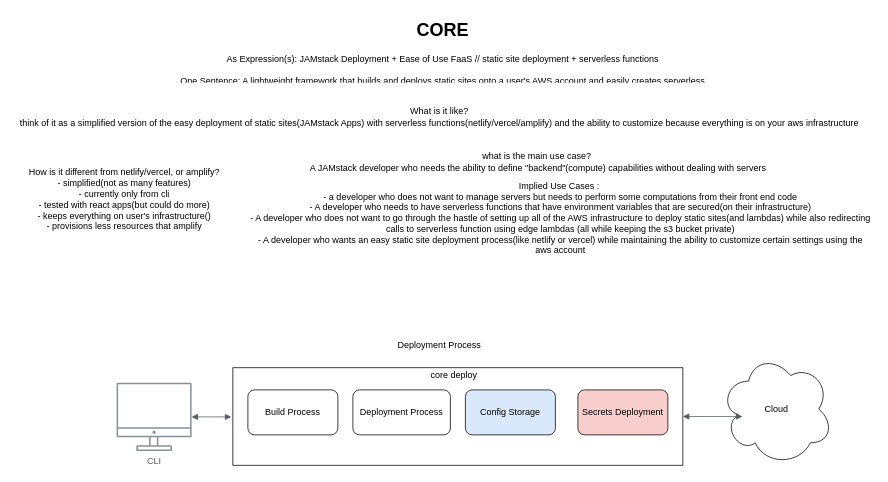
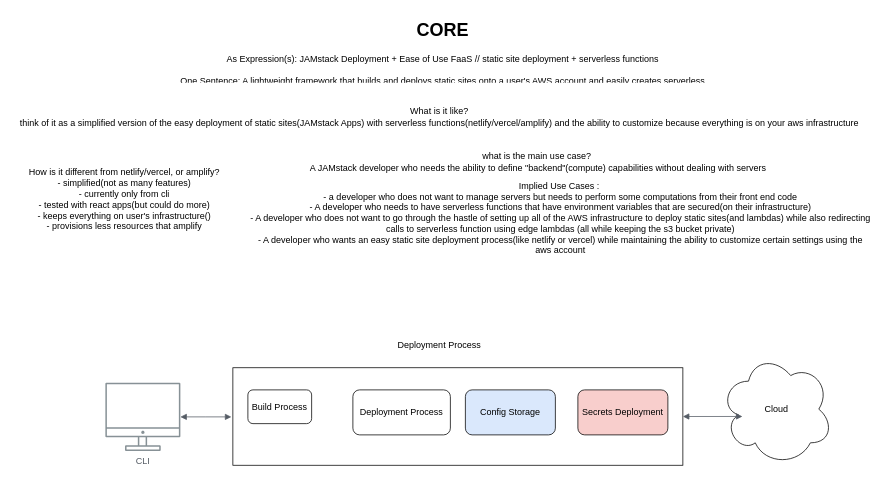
node "core deploy": removed
node "Build Process": size 90x45 -> 64x34
node "CLI": moved (154, 417) -> (143, 417)
